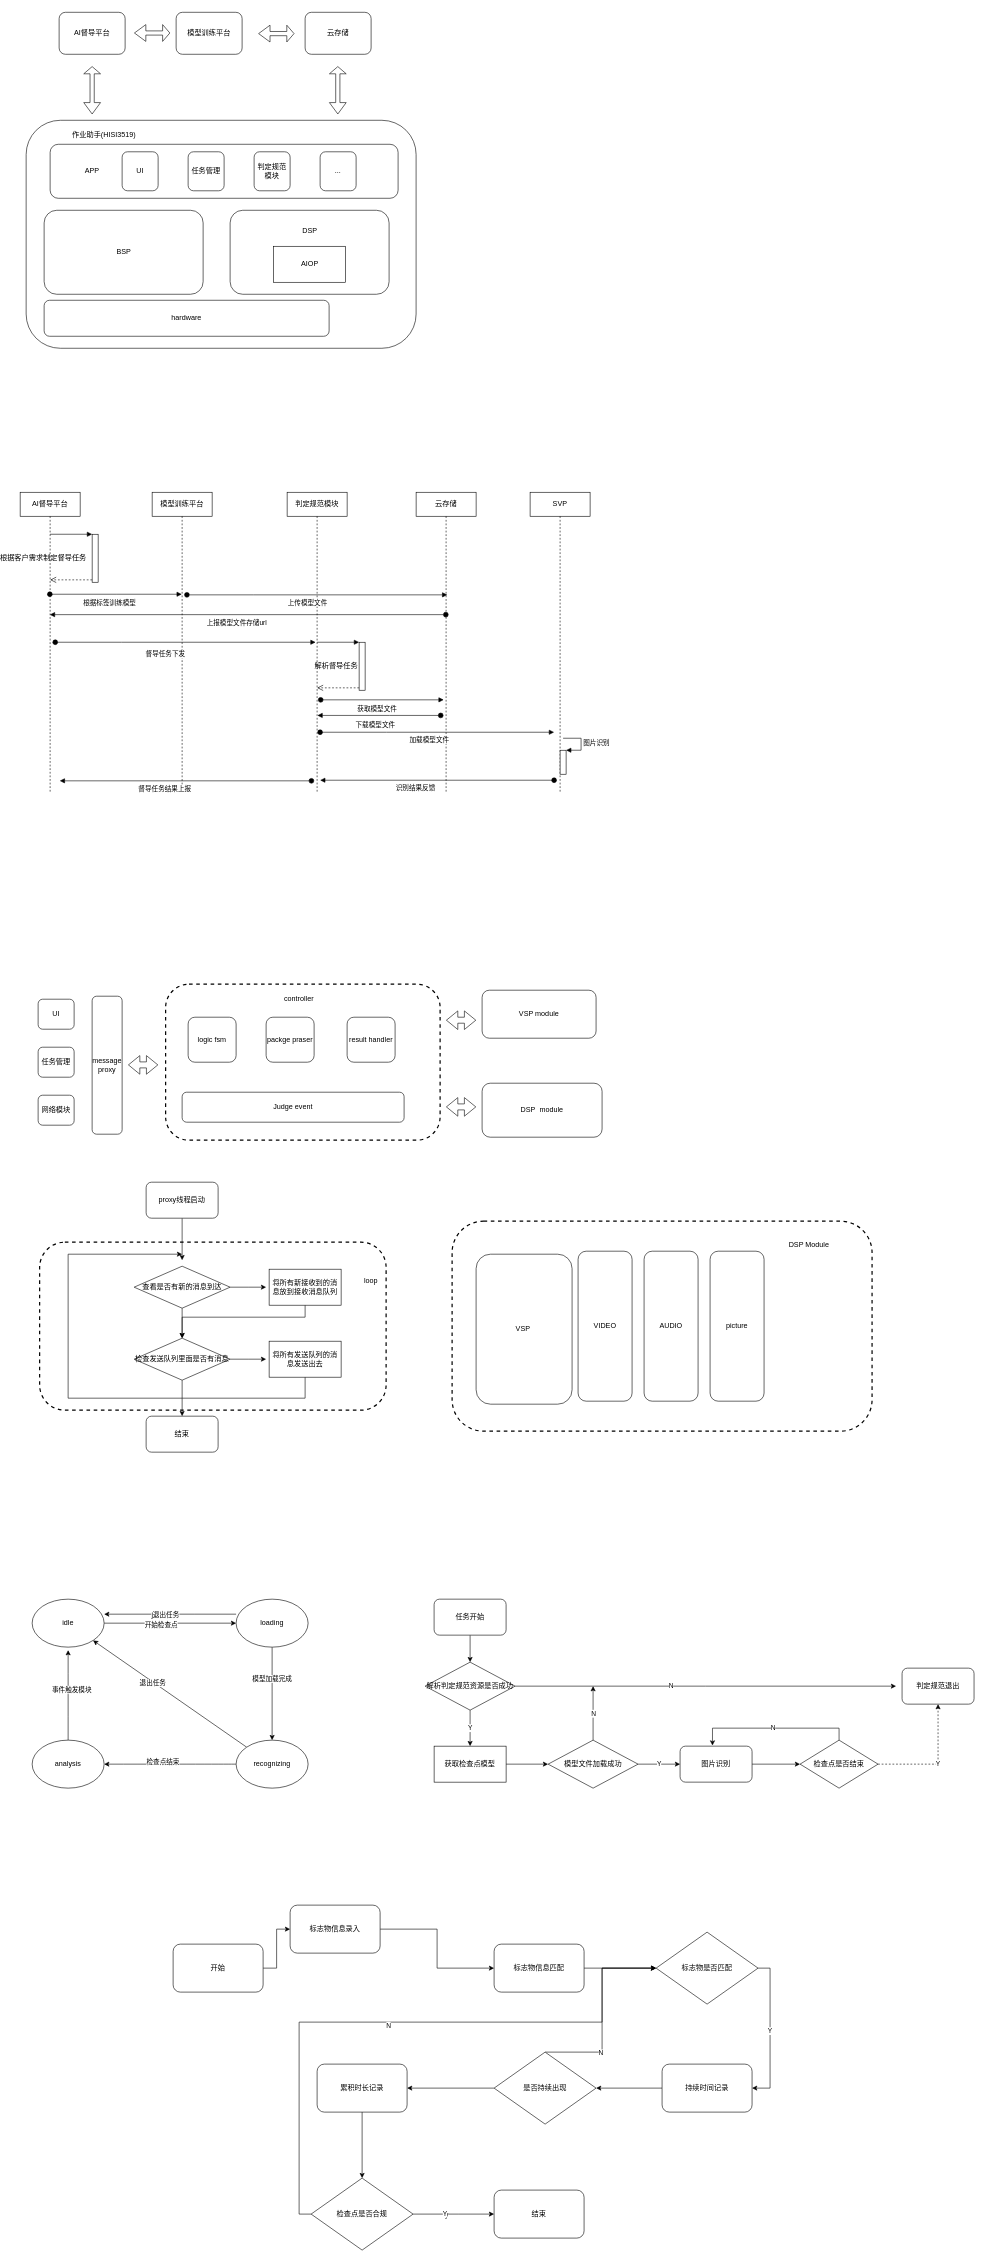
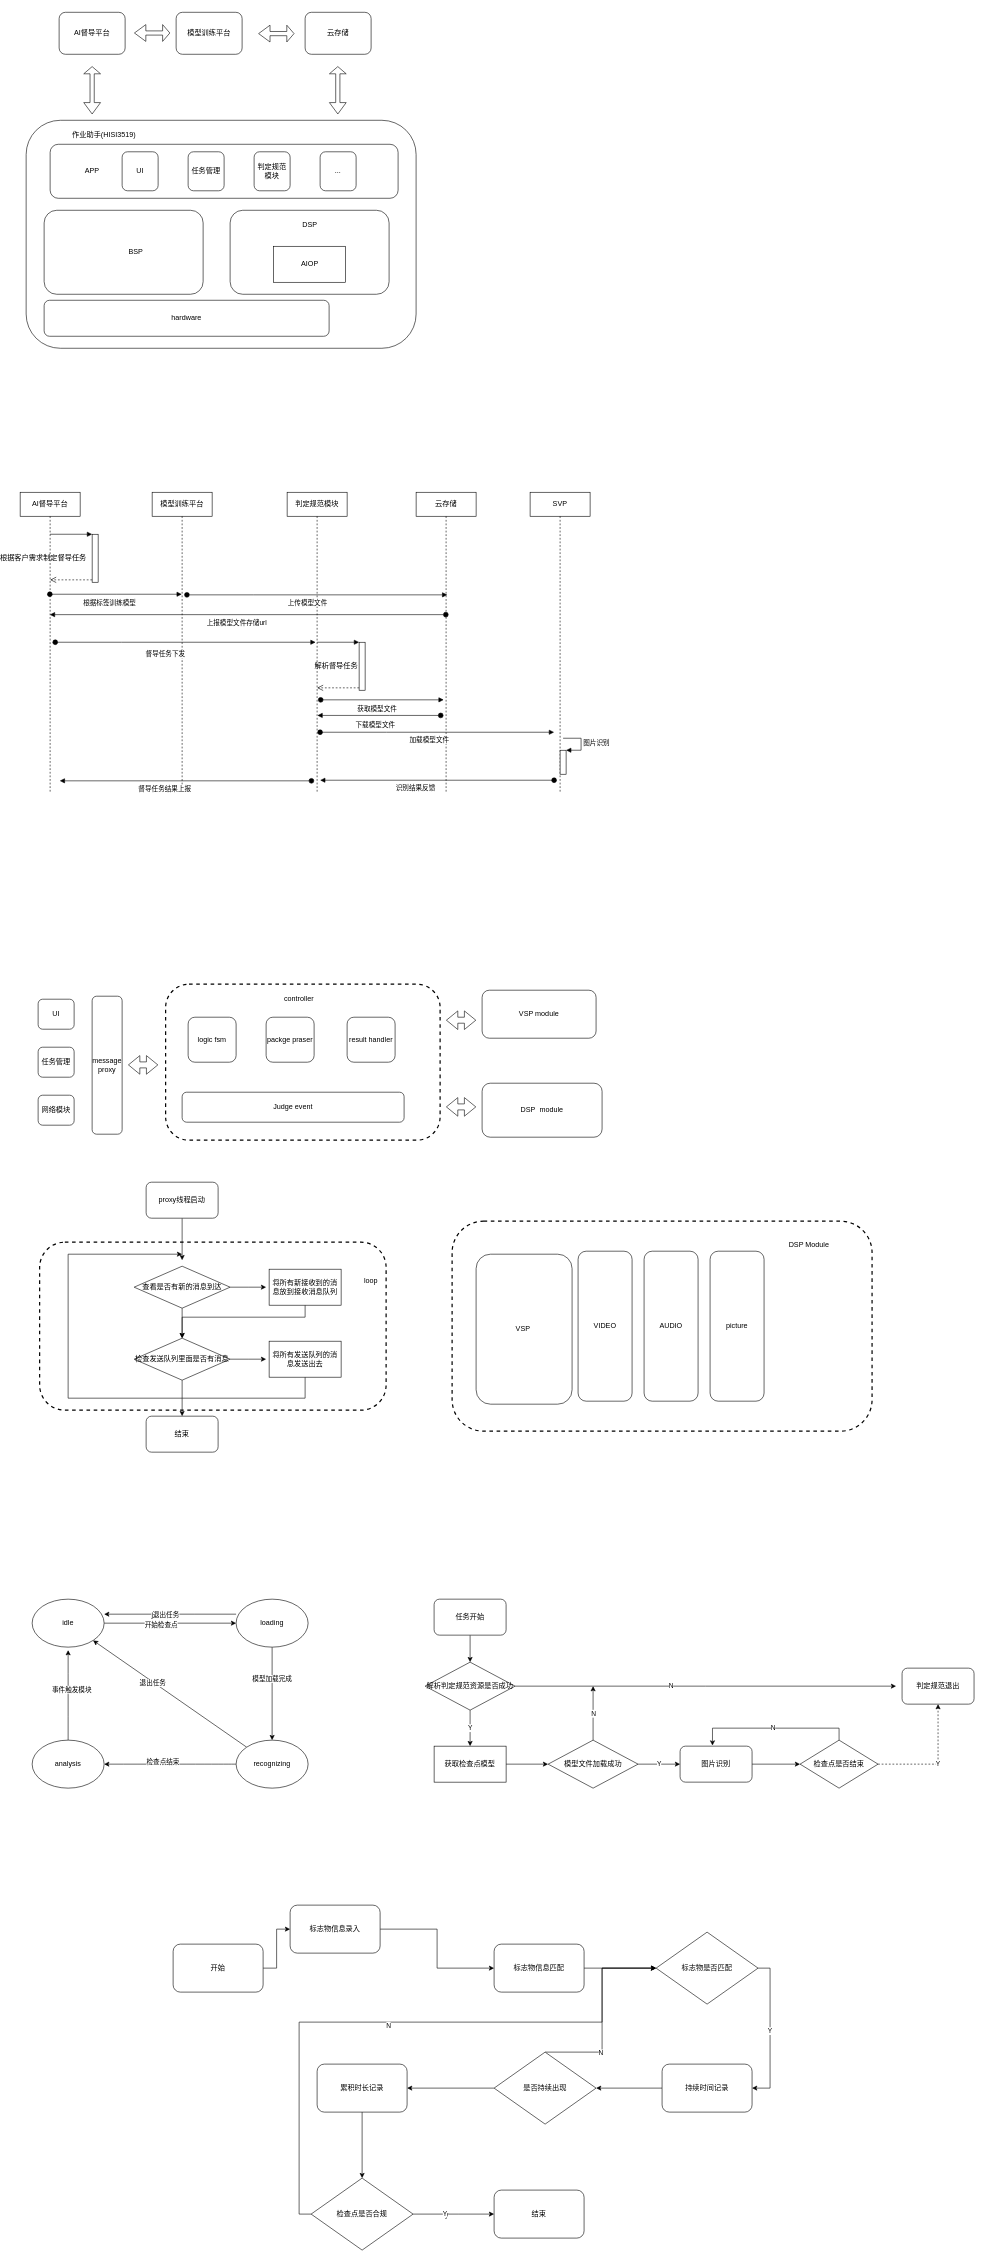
node "DSP": moved (310, 231) -> (310, 225)
node "BSP": moved (124, 252) -> (136, 252)
